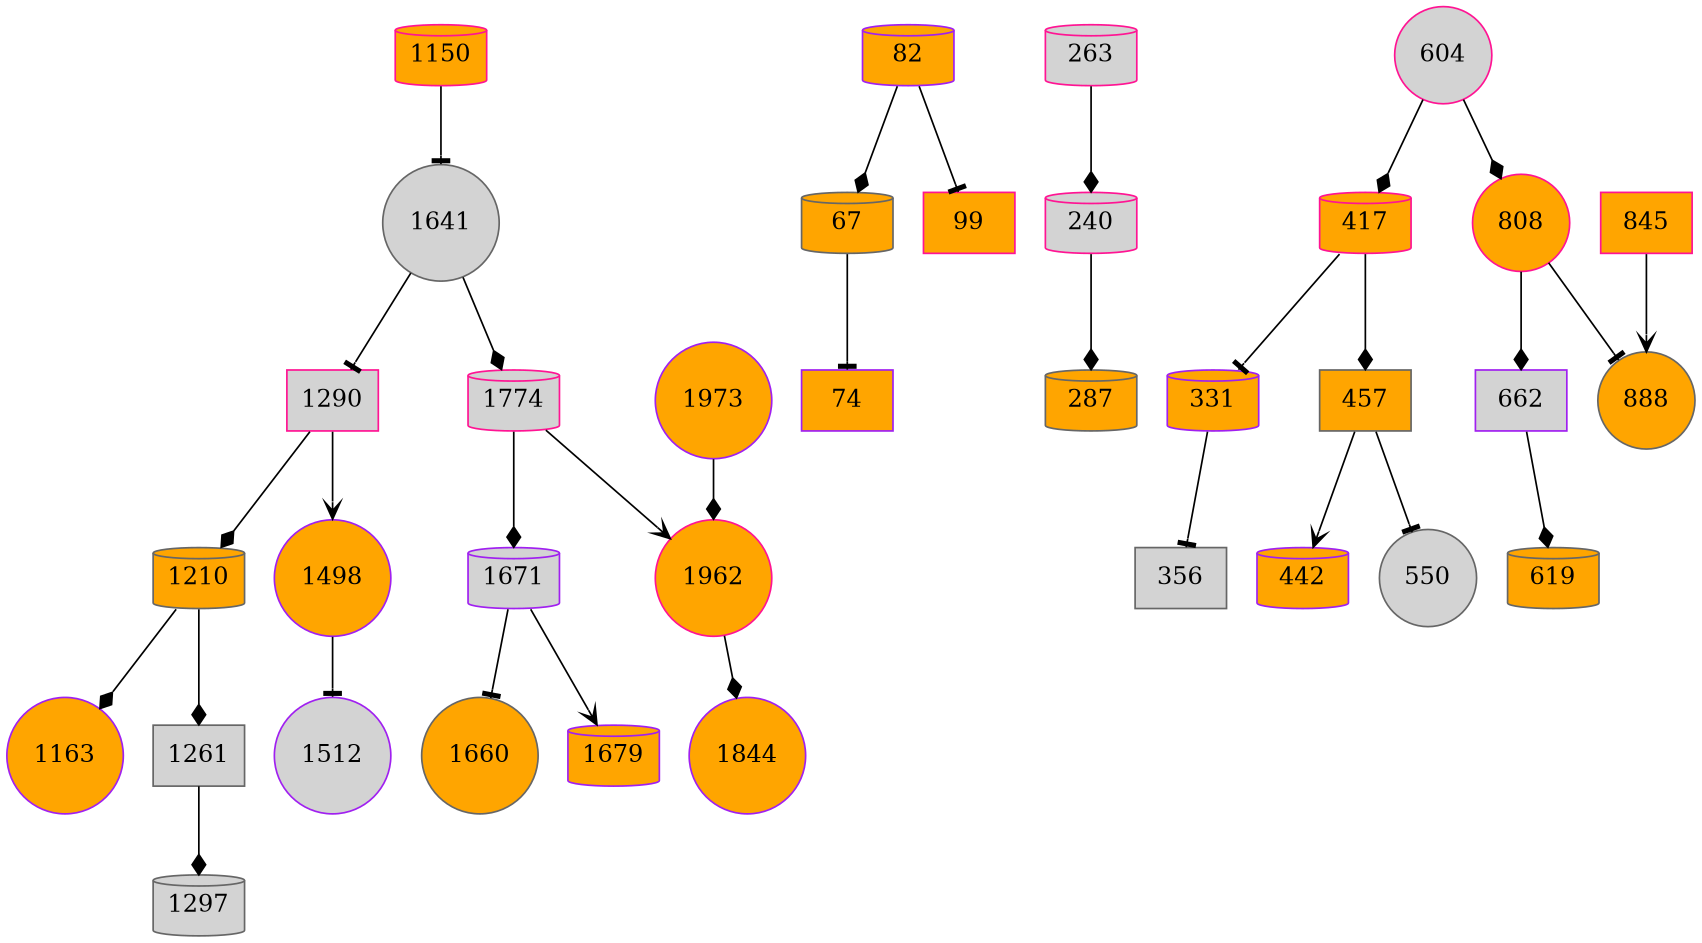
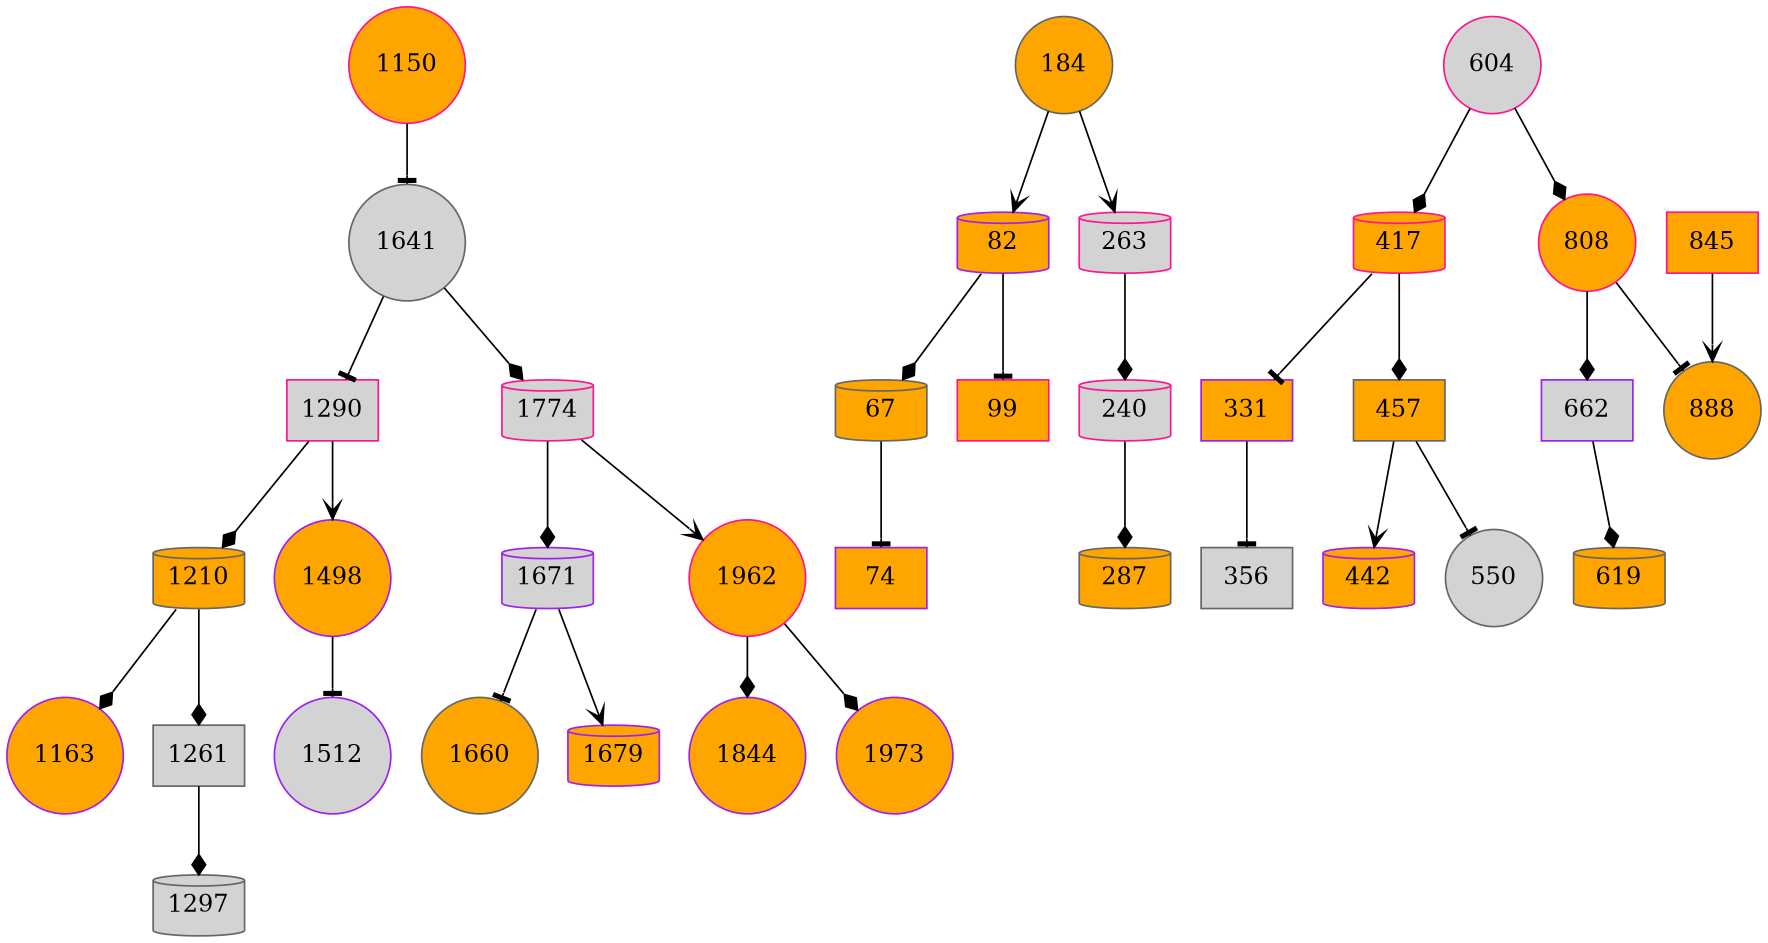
node "1150": shape cylinder -> circle
node "184": added
node "331": shape cylinder -> box
edge "1973" -> "1962": reversed
